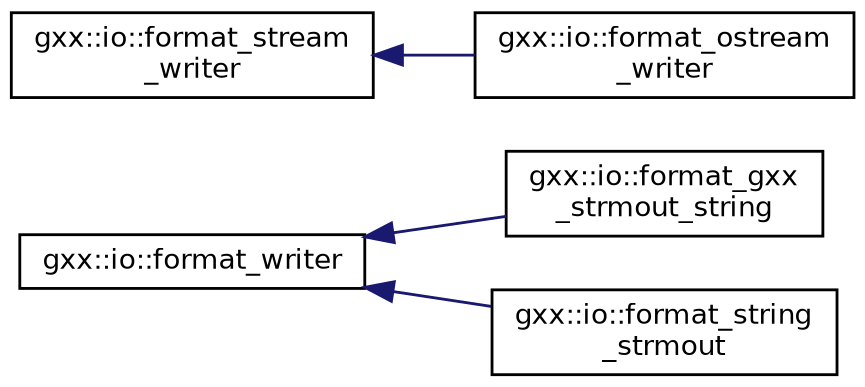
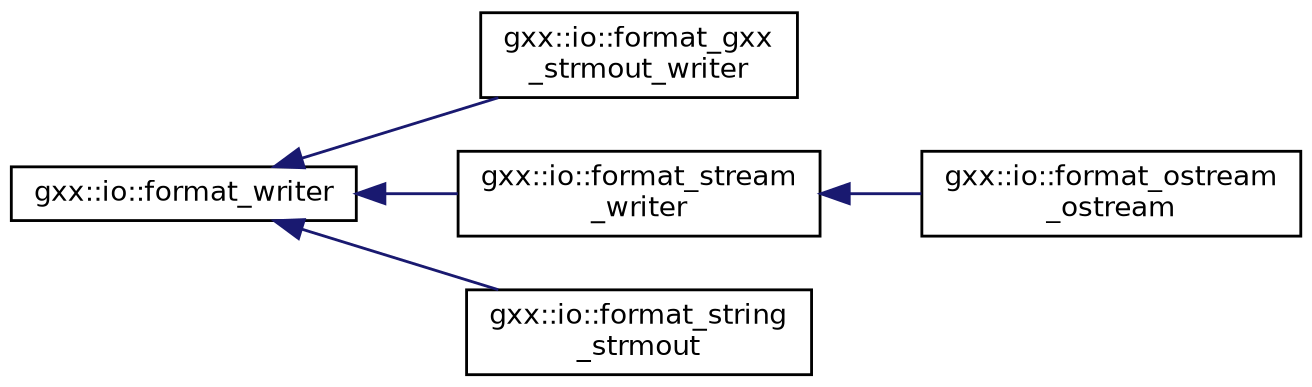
node "gxx::io::format_ostream _writer": label "gxx::io::format_ostream _writer" -> "gxx::io::format_ostream _ostream"
edge "gxx::io::format_stream _writer" -> "gxx::io::format_writer": added
node "gxx::io::format_gxx _strmout_string": label "gxx::io::format_gxx _strmout_string" -> "gxx::io::format_gxx _strmout_writer"
